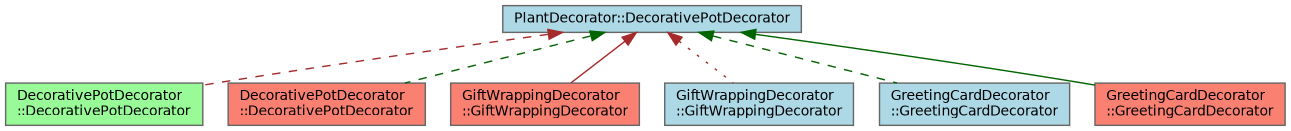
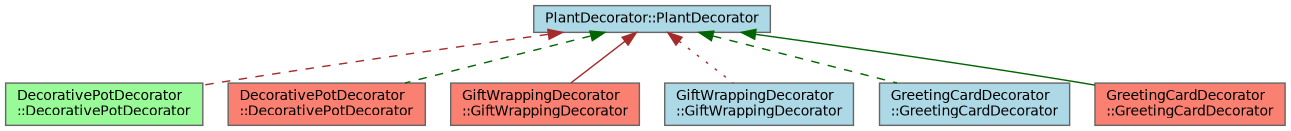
node "PlantDecorator::DecorativePotDecorator": label "PlantDecorator::DecorativePotDecorator" -> "PlantDecorator::PlantDecorator"
